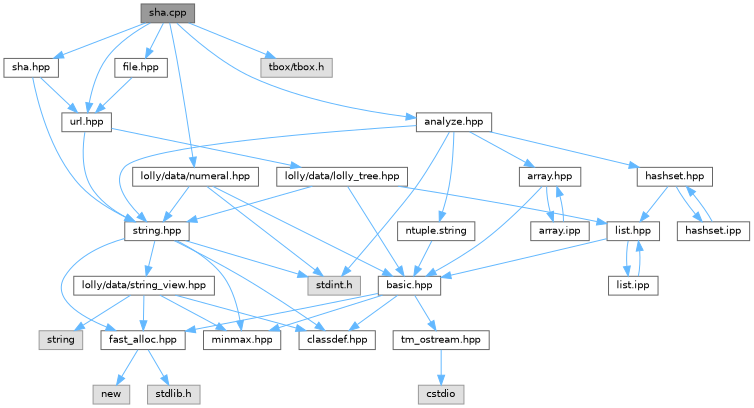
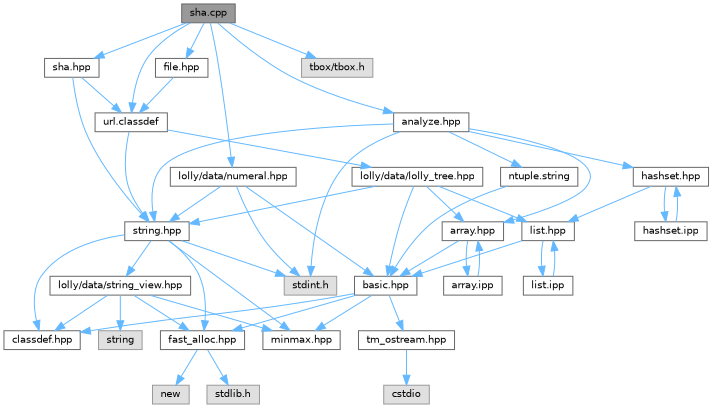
node "url.hpp": label "url.hpp" -> "url.classdef"
edge "lolly/data/lolly_tree.hpp" -> "array.hpp": added
